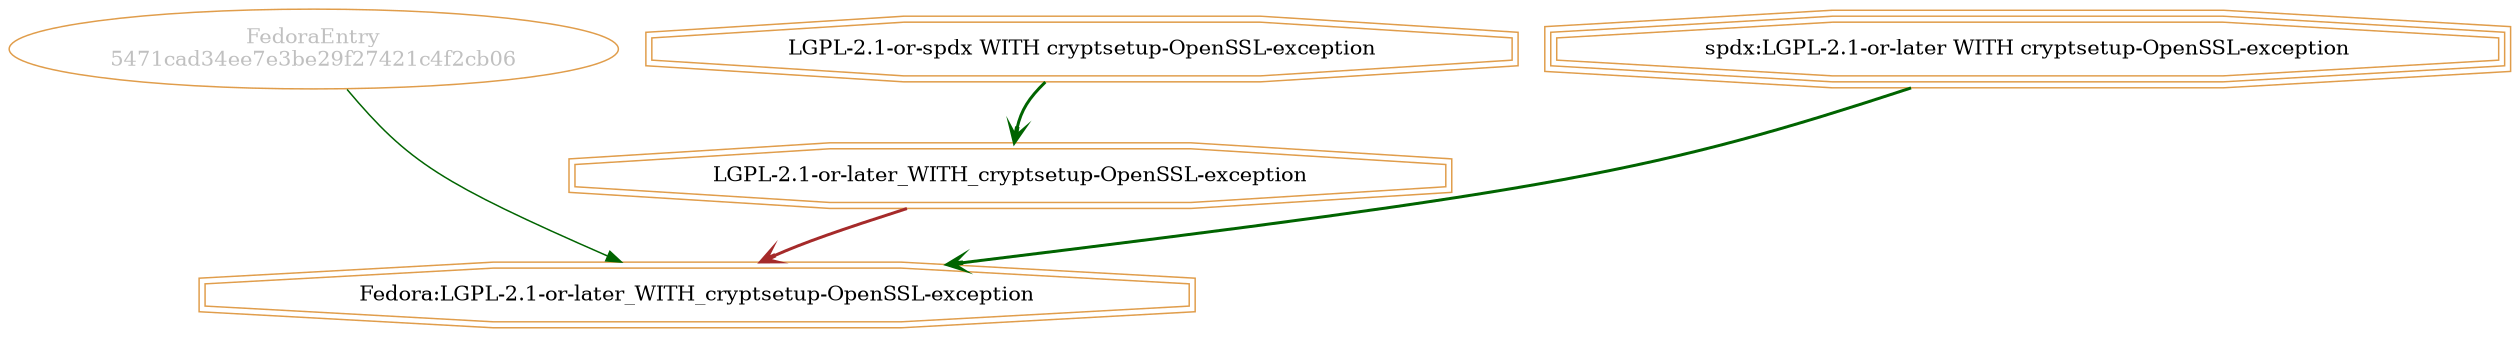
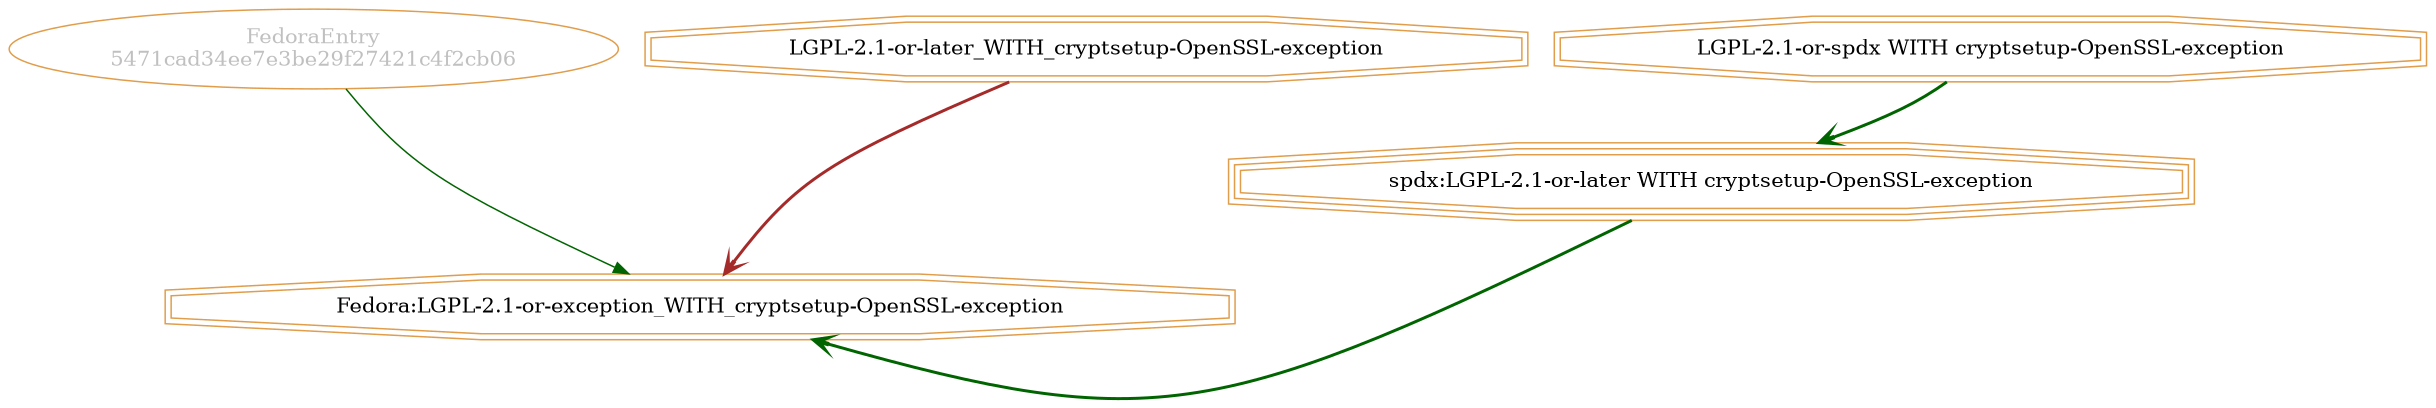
edge "LGPL-2.1-or-spdx WITH cryptsetup-OpenSSL-exception" -> "LGPL-2.1-or-later_WITH_cryptsetup-OpenSSL-exception": now "LGPL-2.1-or-spdx WITH cryptsetup-OpenSSL-exception" -> "spdx:LGPL-2.1-or-later WITH cryptsetup-OpenSSL-exception"
node "Fedora:LGPL-2.1-or-later_WITH_cryptsetup-OpenSSL-exception": label "Fedora:LGPL-2.1-or-later_WITH_cryptsetup-OpenSSL-exception" -> "Fedora:LGPL-2.1-or-exception_WITH_cryptsetup-OpenSSL-exception"
